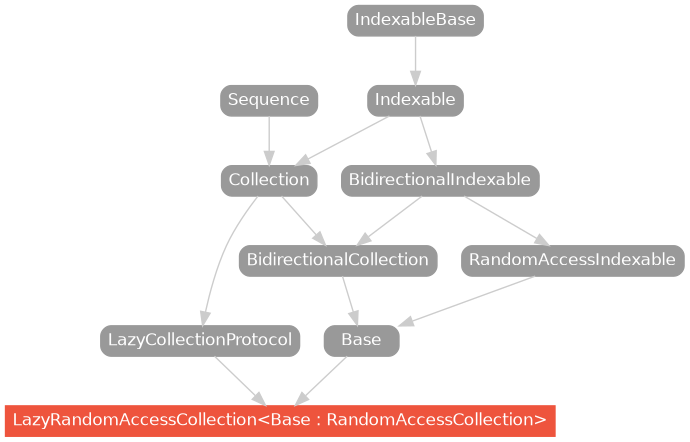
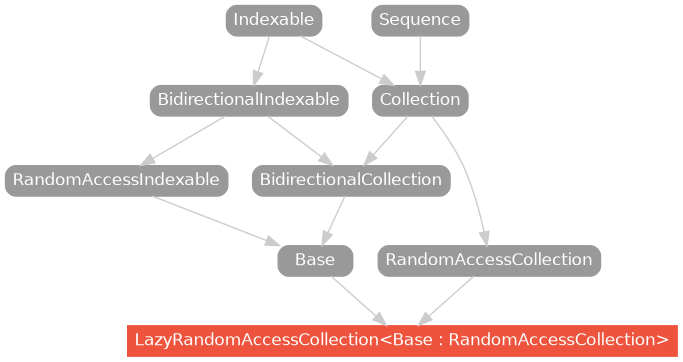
node "IndexableBase": removed
node "LazyCollectionProtocol": label "LazyCollectionProtocol" -> "RandomAccessCollection"
